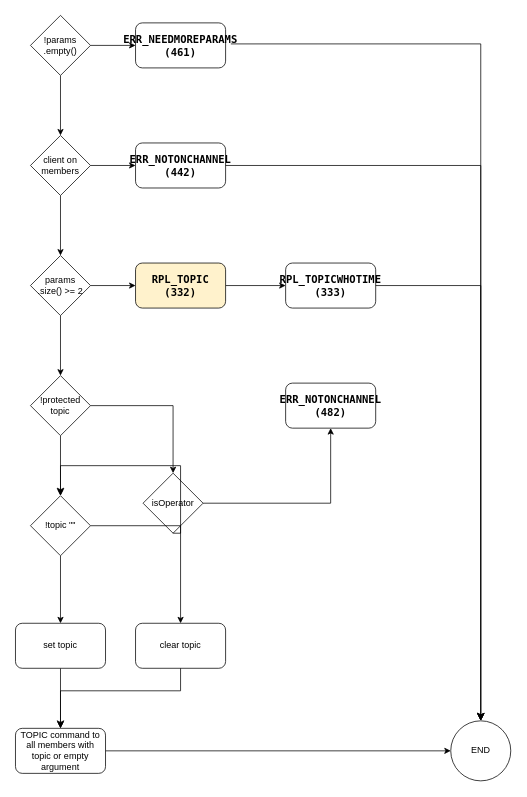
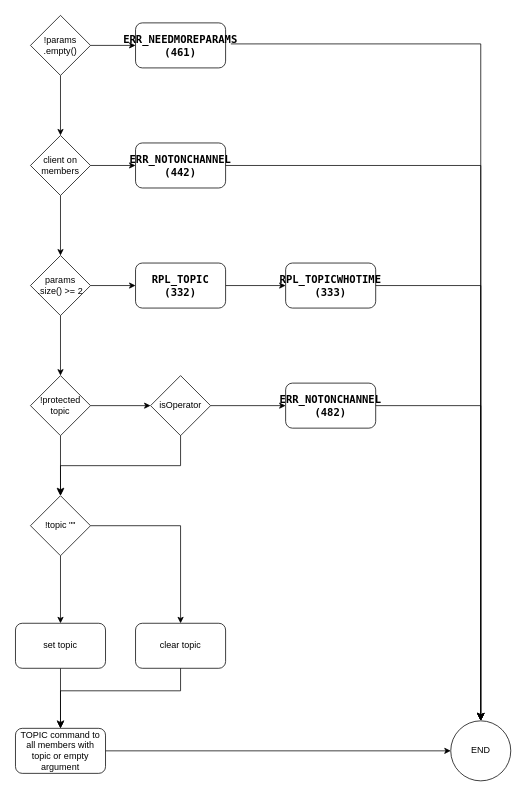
node "RPL_TOPIC (332)": fillcolor #fff2cc -> #ffffff
edge "ERR_NOTONCHANNEL (482)" -> "END": added
node "isOperator": moved (173, 503) -> (180, 405)
